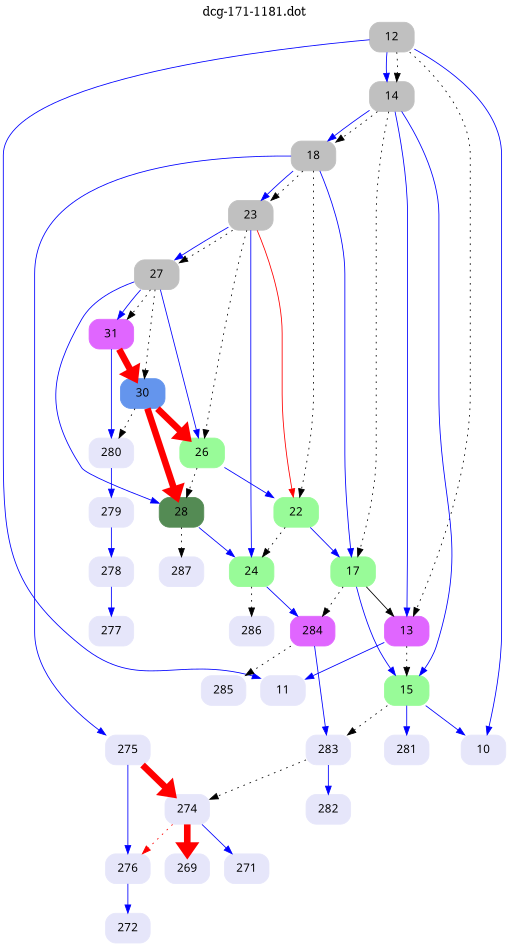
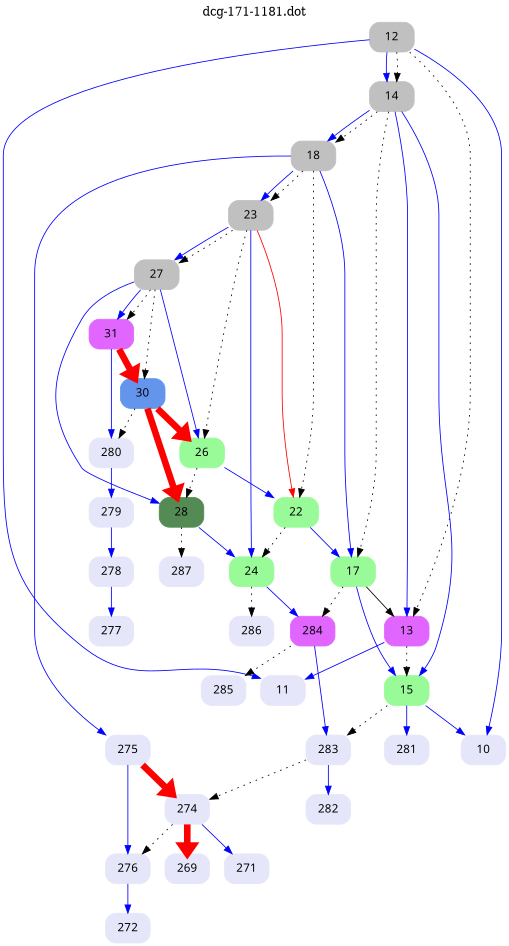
edge "274" -> "276": color red -> black
